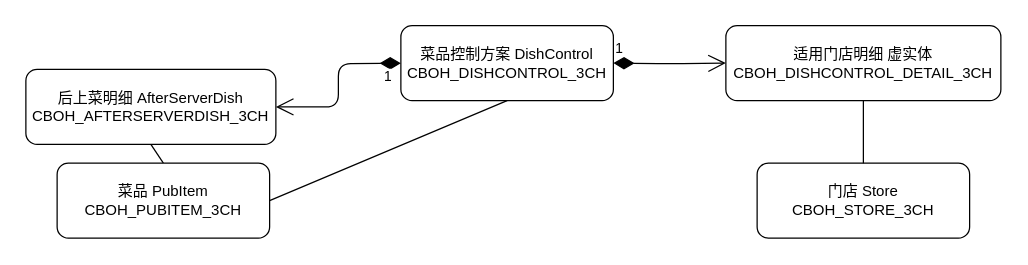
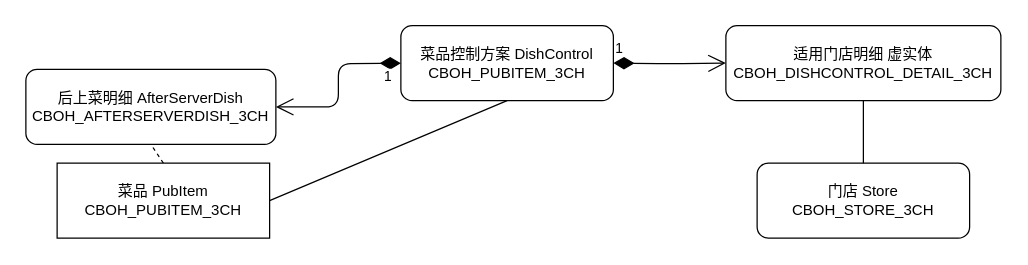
node "菜品控制方案 DishControl CBOH_DISHCONTROL_3CH": label "菜品控制方案 DishControl CBOH_DISHCONTROL_3CH" -> "菜品控制方案 DishControl CBOH_PUBITEM_3CH"
edge "后上菜明细 AfterServerDish CBOH_AFTERSERVERDISH_3CH" -- "菜品 PubItem CBOH_PUBITEM_3CH": style solid -> dashed
node "菜品 PubItem CBOH_PUBITEM_3CH": shape rounded rectangle -> rectangle
